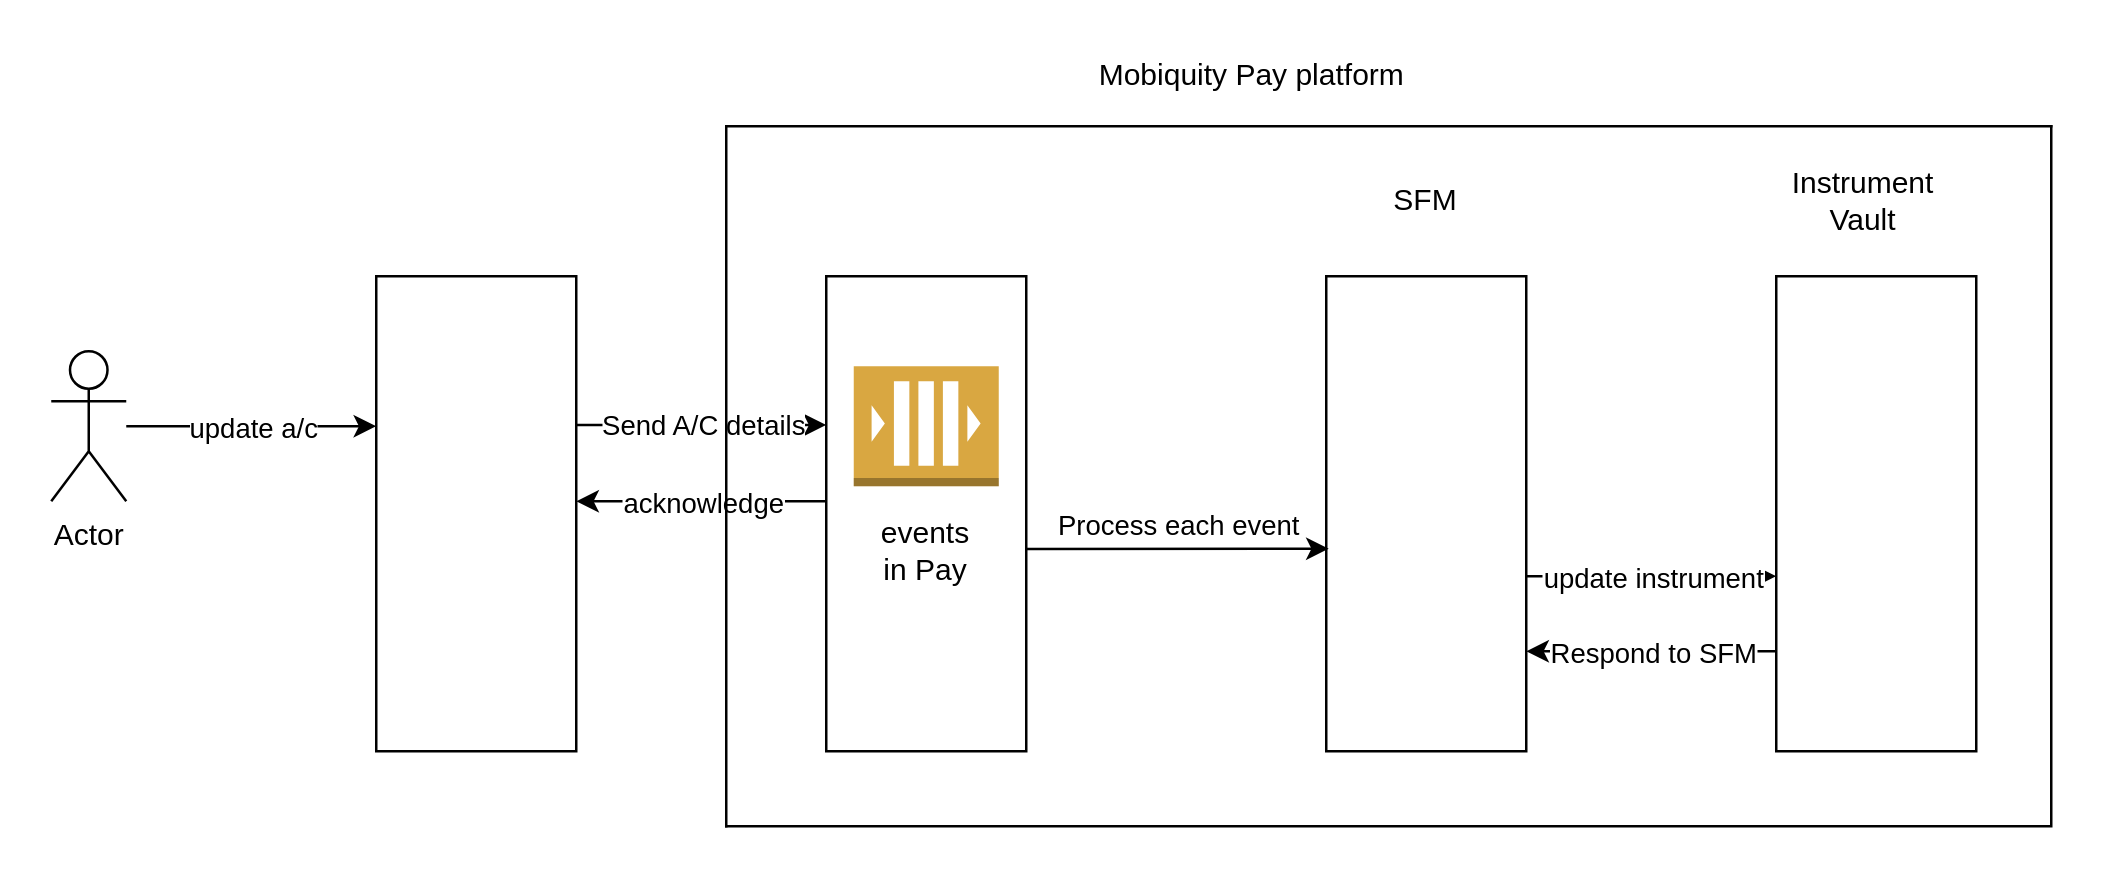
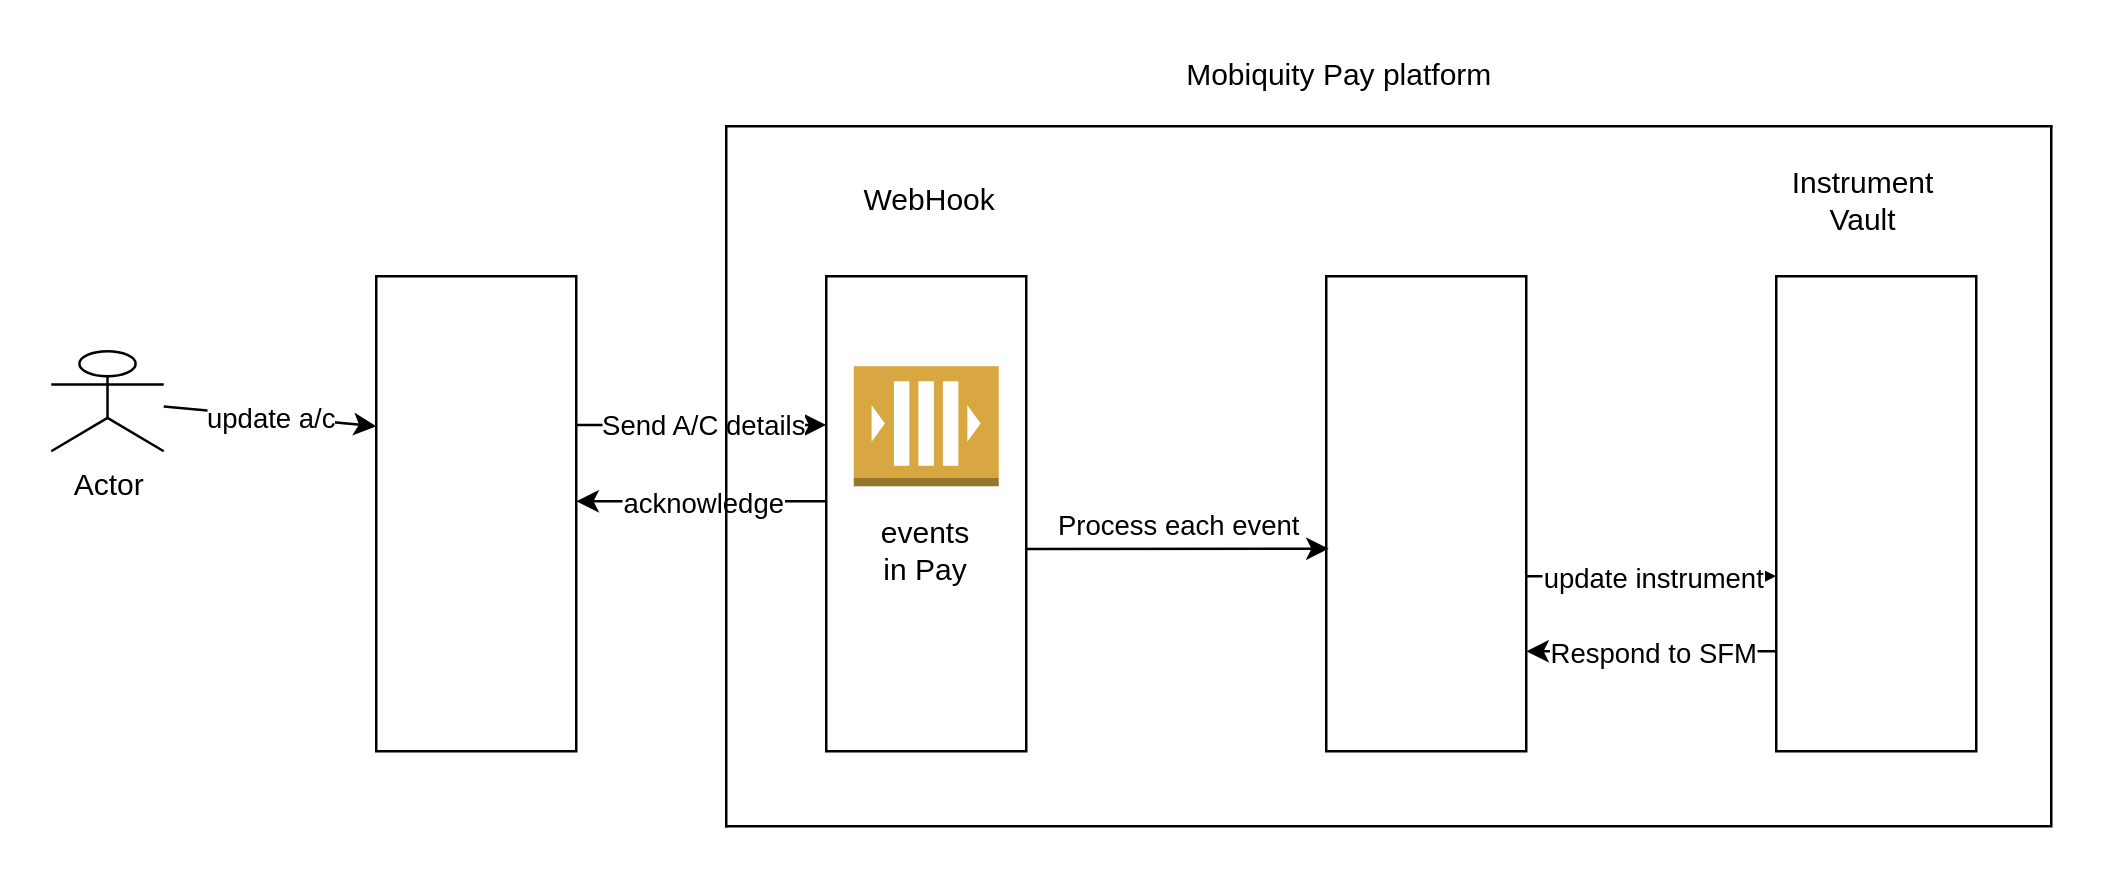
node "Mobiquity Pay platform": moved (1253, 76) -> (1340, 76)
node "WebHook": added
node "SFM": removed
node "Actor": size 75x150 -> 113x100
